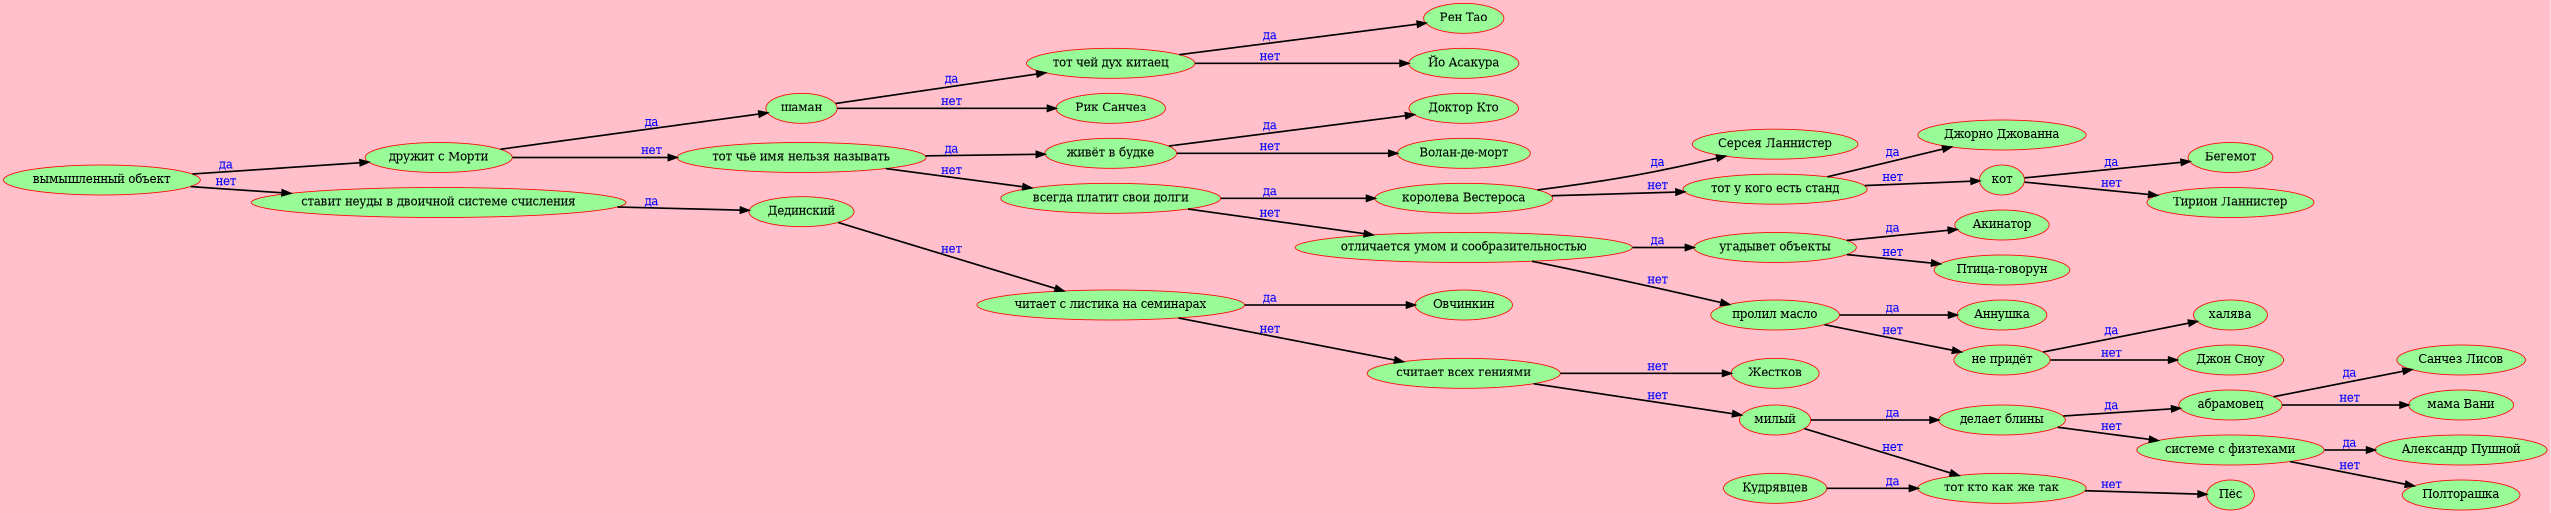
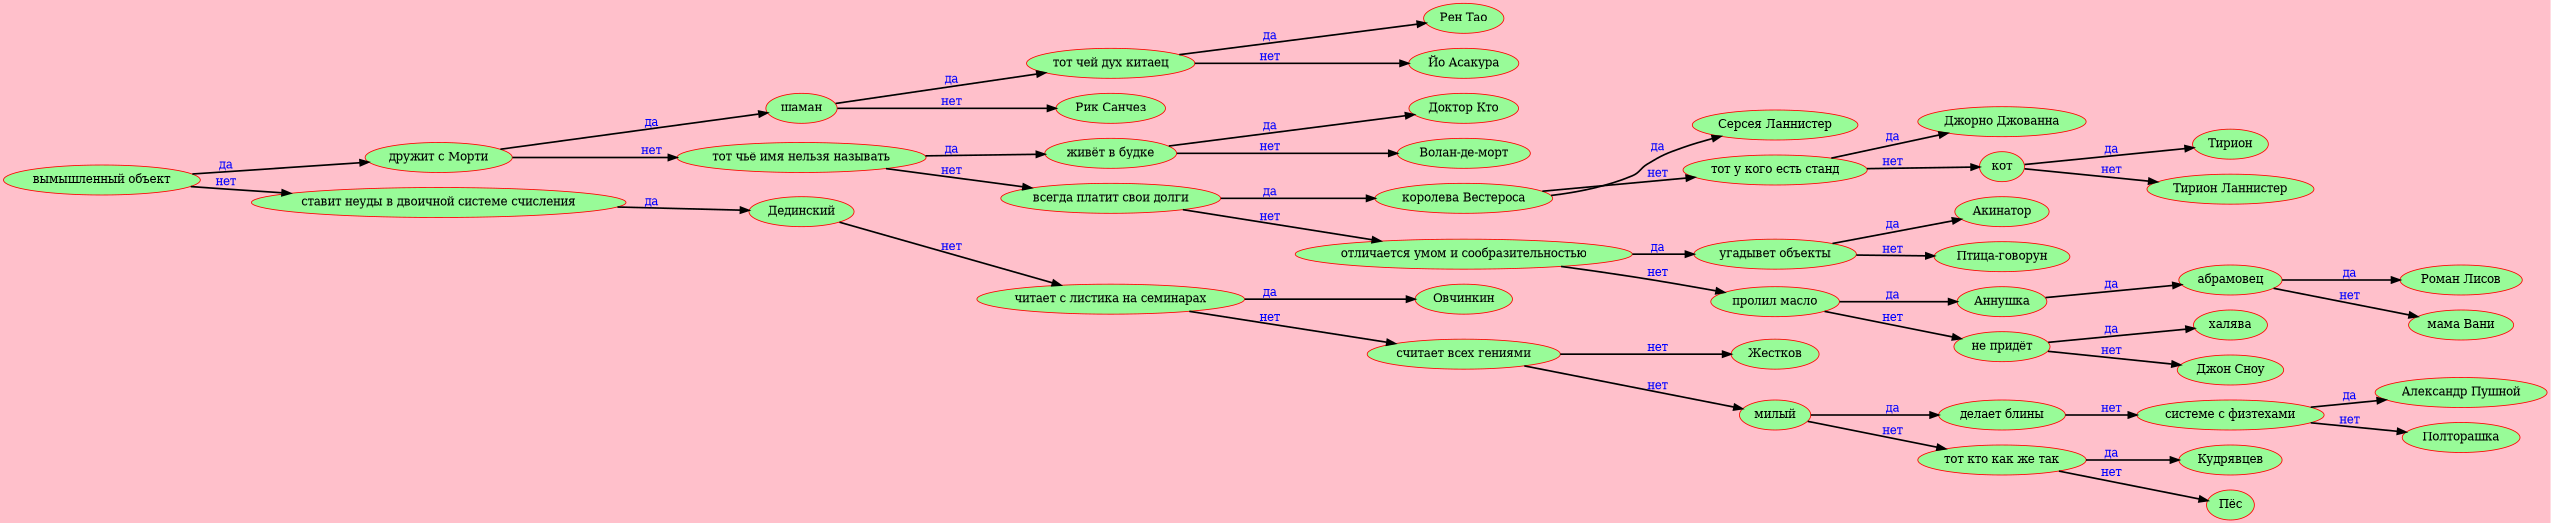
node "Бегемот": label "Бегемот" -> "Тирион"
node "Санчез Лисов": label "Санчез Лисов" -> "Роман Лисов"
edge "делает блины" -> "абрамовец": now "Аннушка" -> "абрамовец"
edge "Кудрявцев" -> "тот кто как же так": reversed
